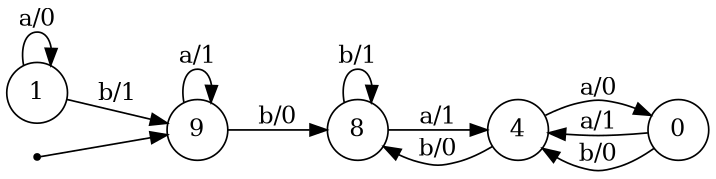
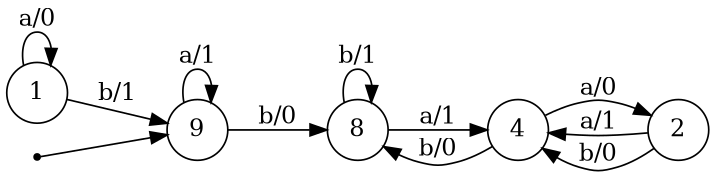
node "0": label "0" -> "2"
